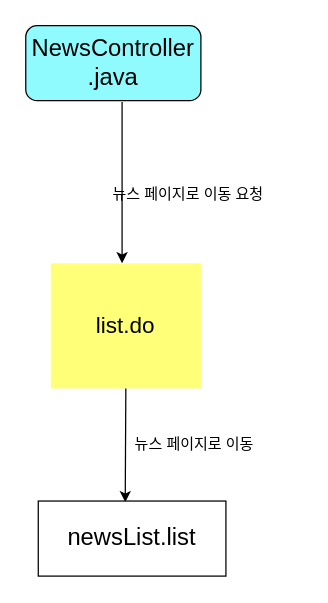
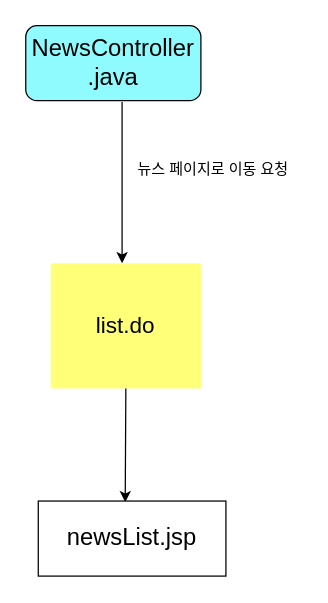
node "뉴스 페이지로 이동 요청": moved (188, 194) -> (213, 169)
node "뉴스 페이지로 이동": removed
node "newsList.list": label "newsList.list" -> "newsList.jsp"
